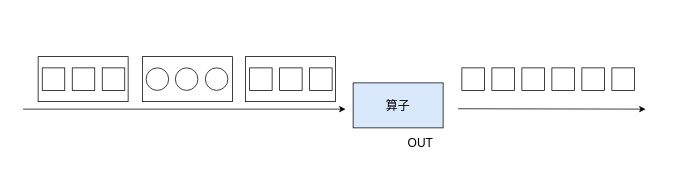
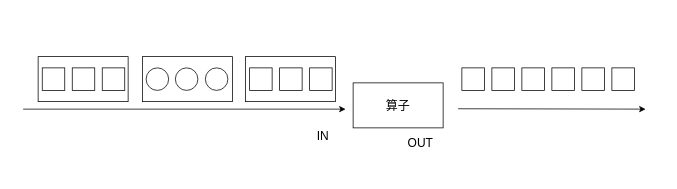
node "算子": fillcolor #dae8fc -> #ffffff
node "IN": added
